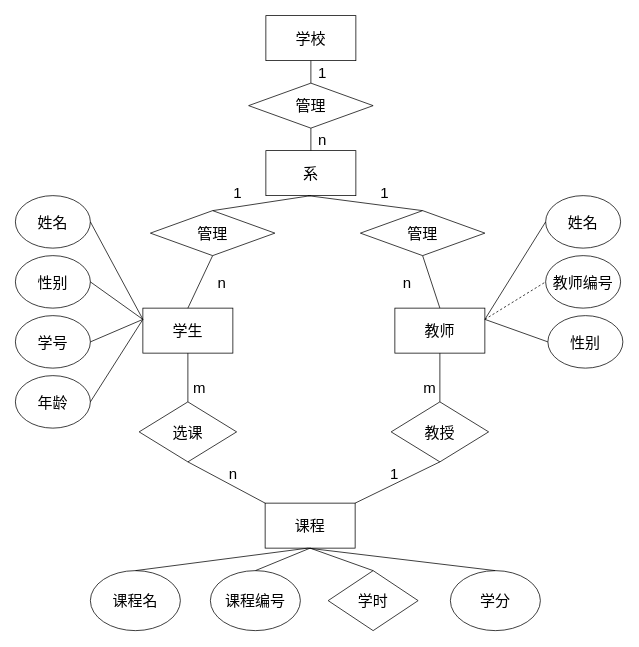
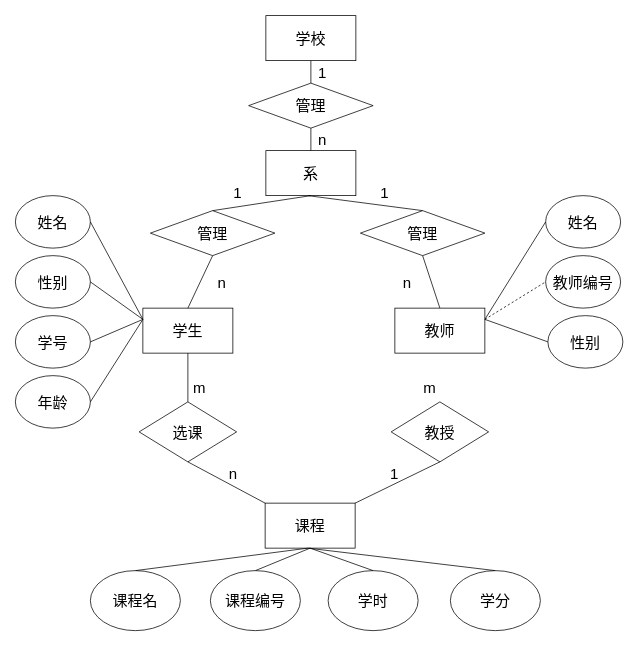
edge "教师" -- "教授": removed
node "学时": shape diamond -> ellipse
